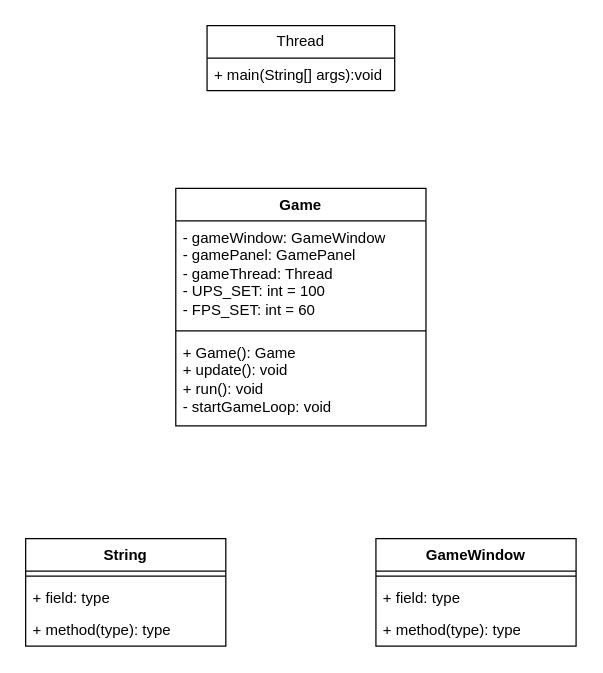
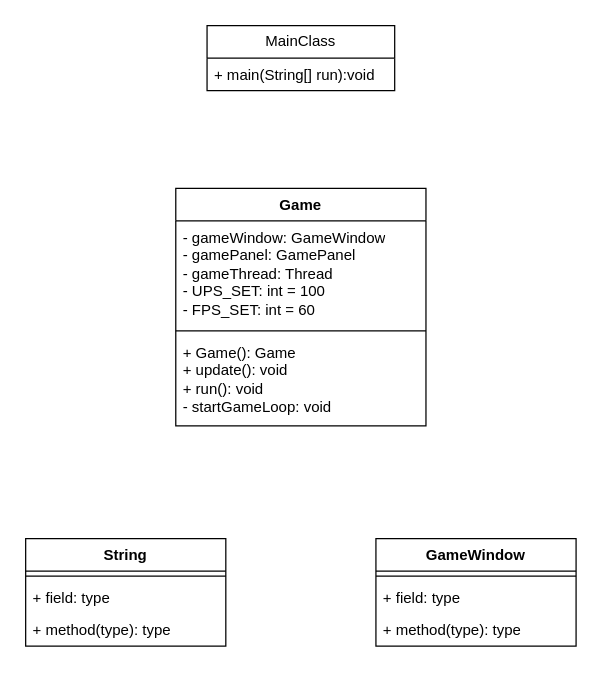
node "Thread": label "Thread" -> "MainClass"
node "+ main(String[] args):void": label "+ main(String[] args):void" -> "+ main(String[] run):void"
